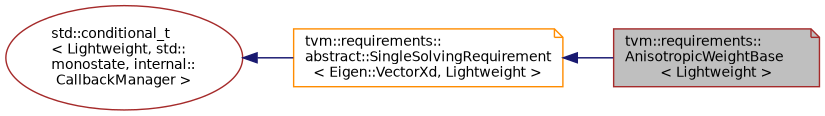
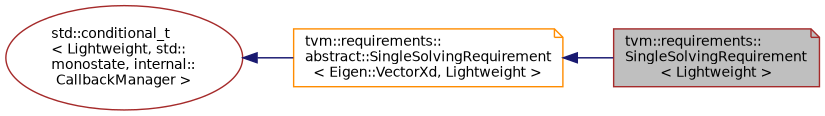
node "tvm::requirements:: AnisotropicWeightBase < Lightweight >": label "tvm::requirements:: AnisotropicWeightBase < Lightweight >" -> "tvm::requirements:: SingleSolvingRequirement < Lightweight >"
